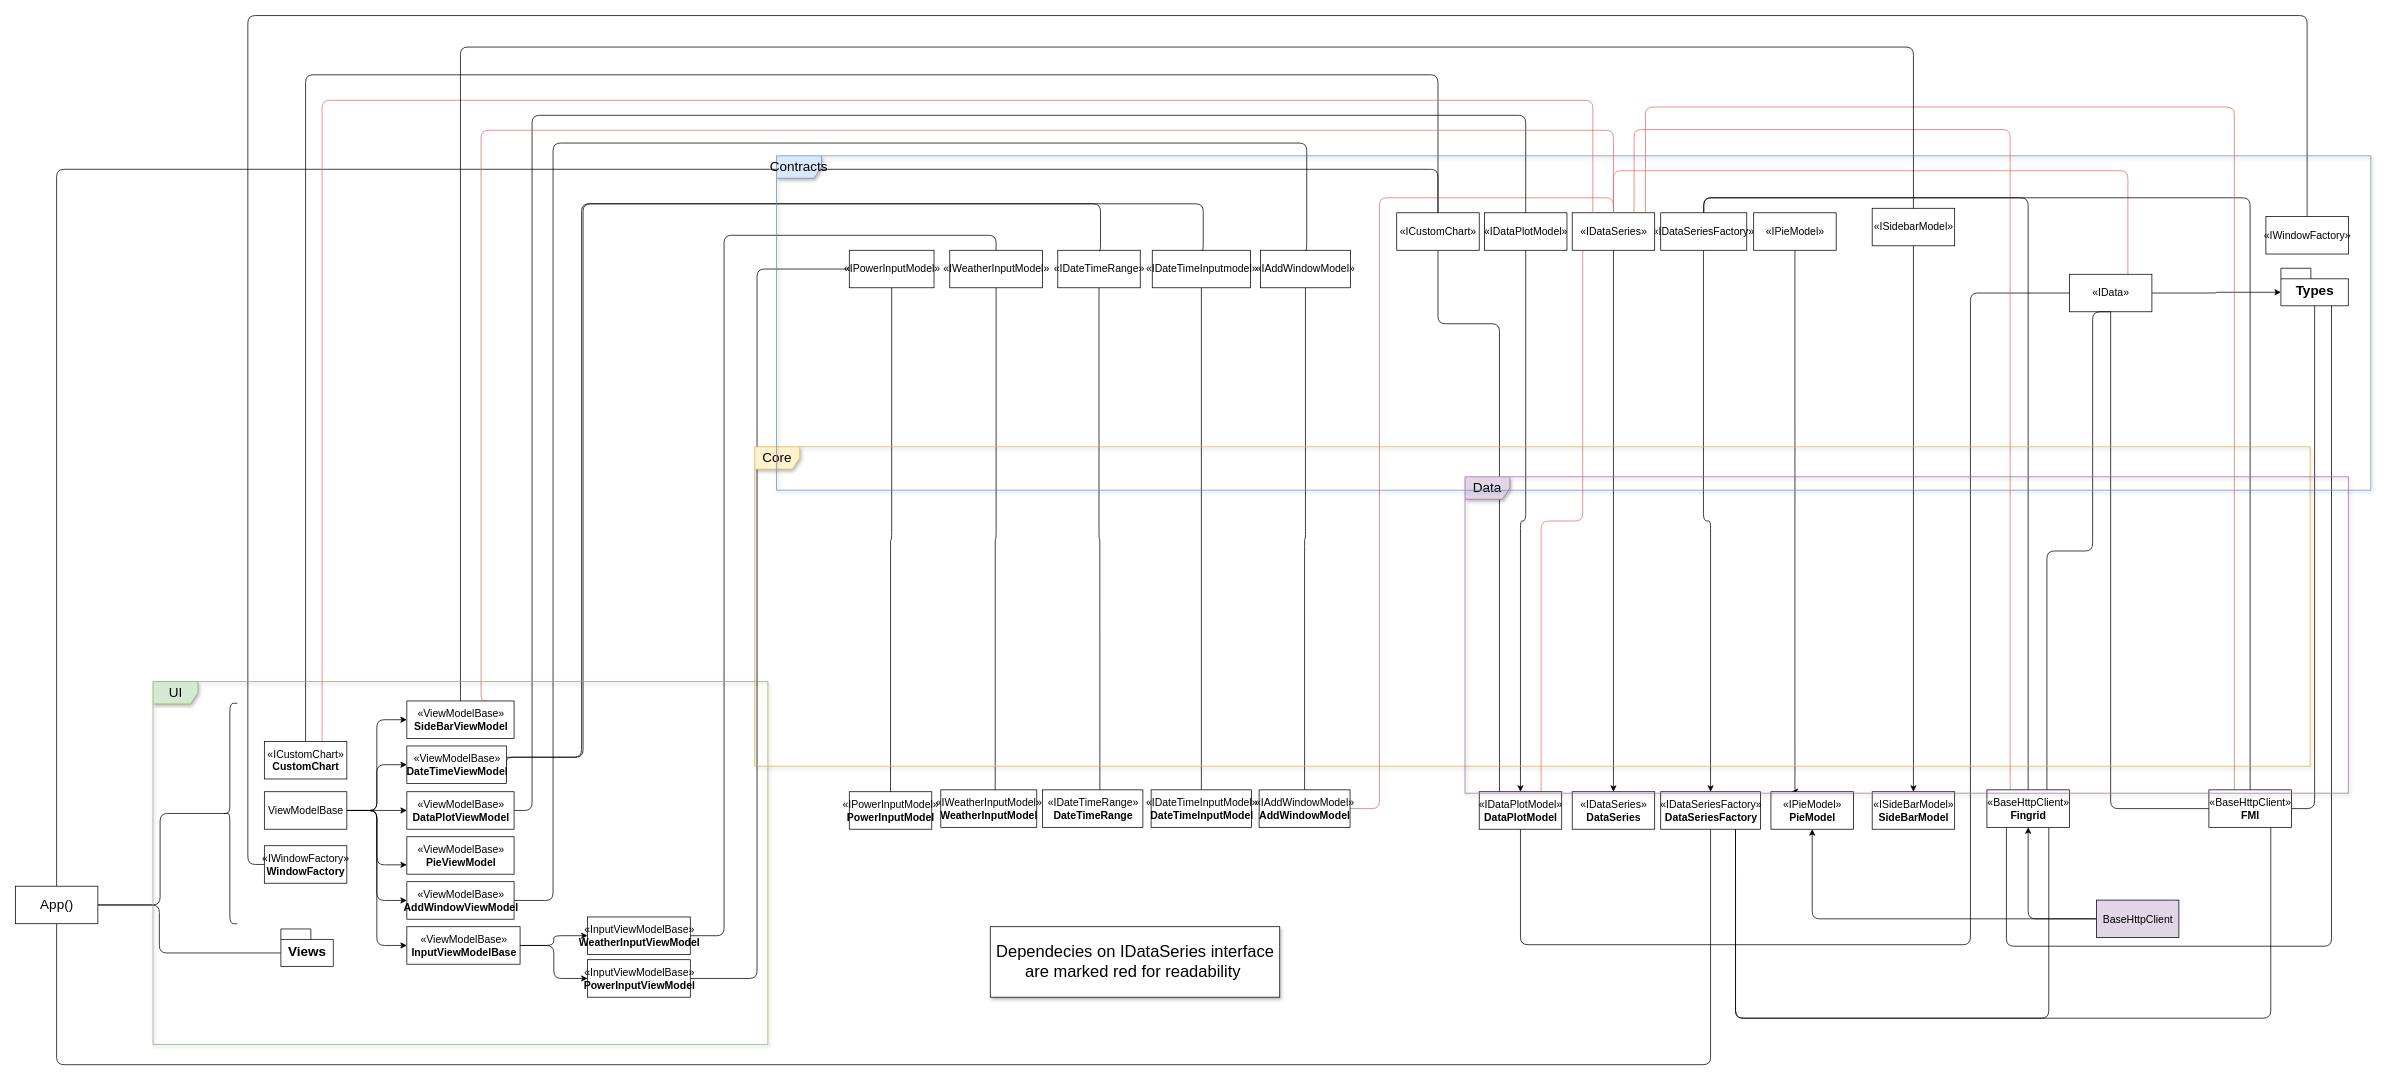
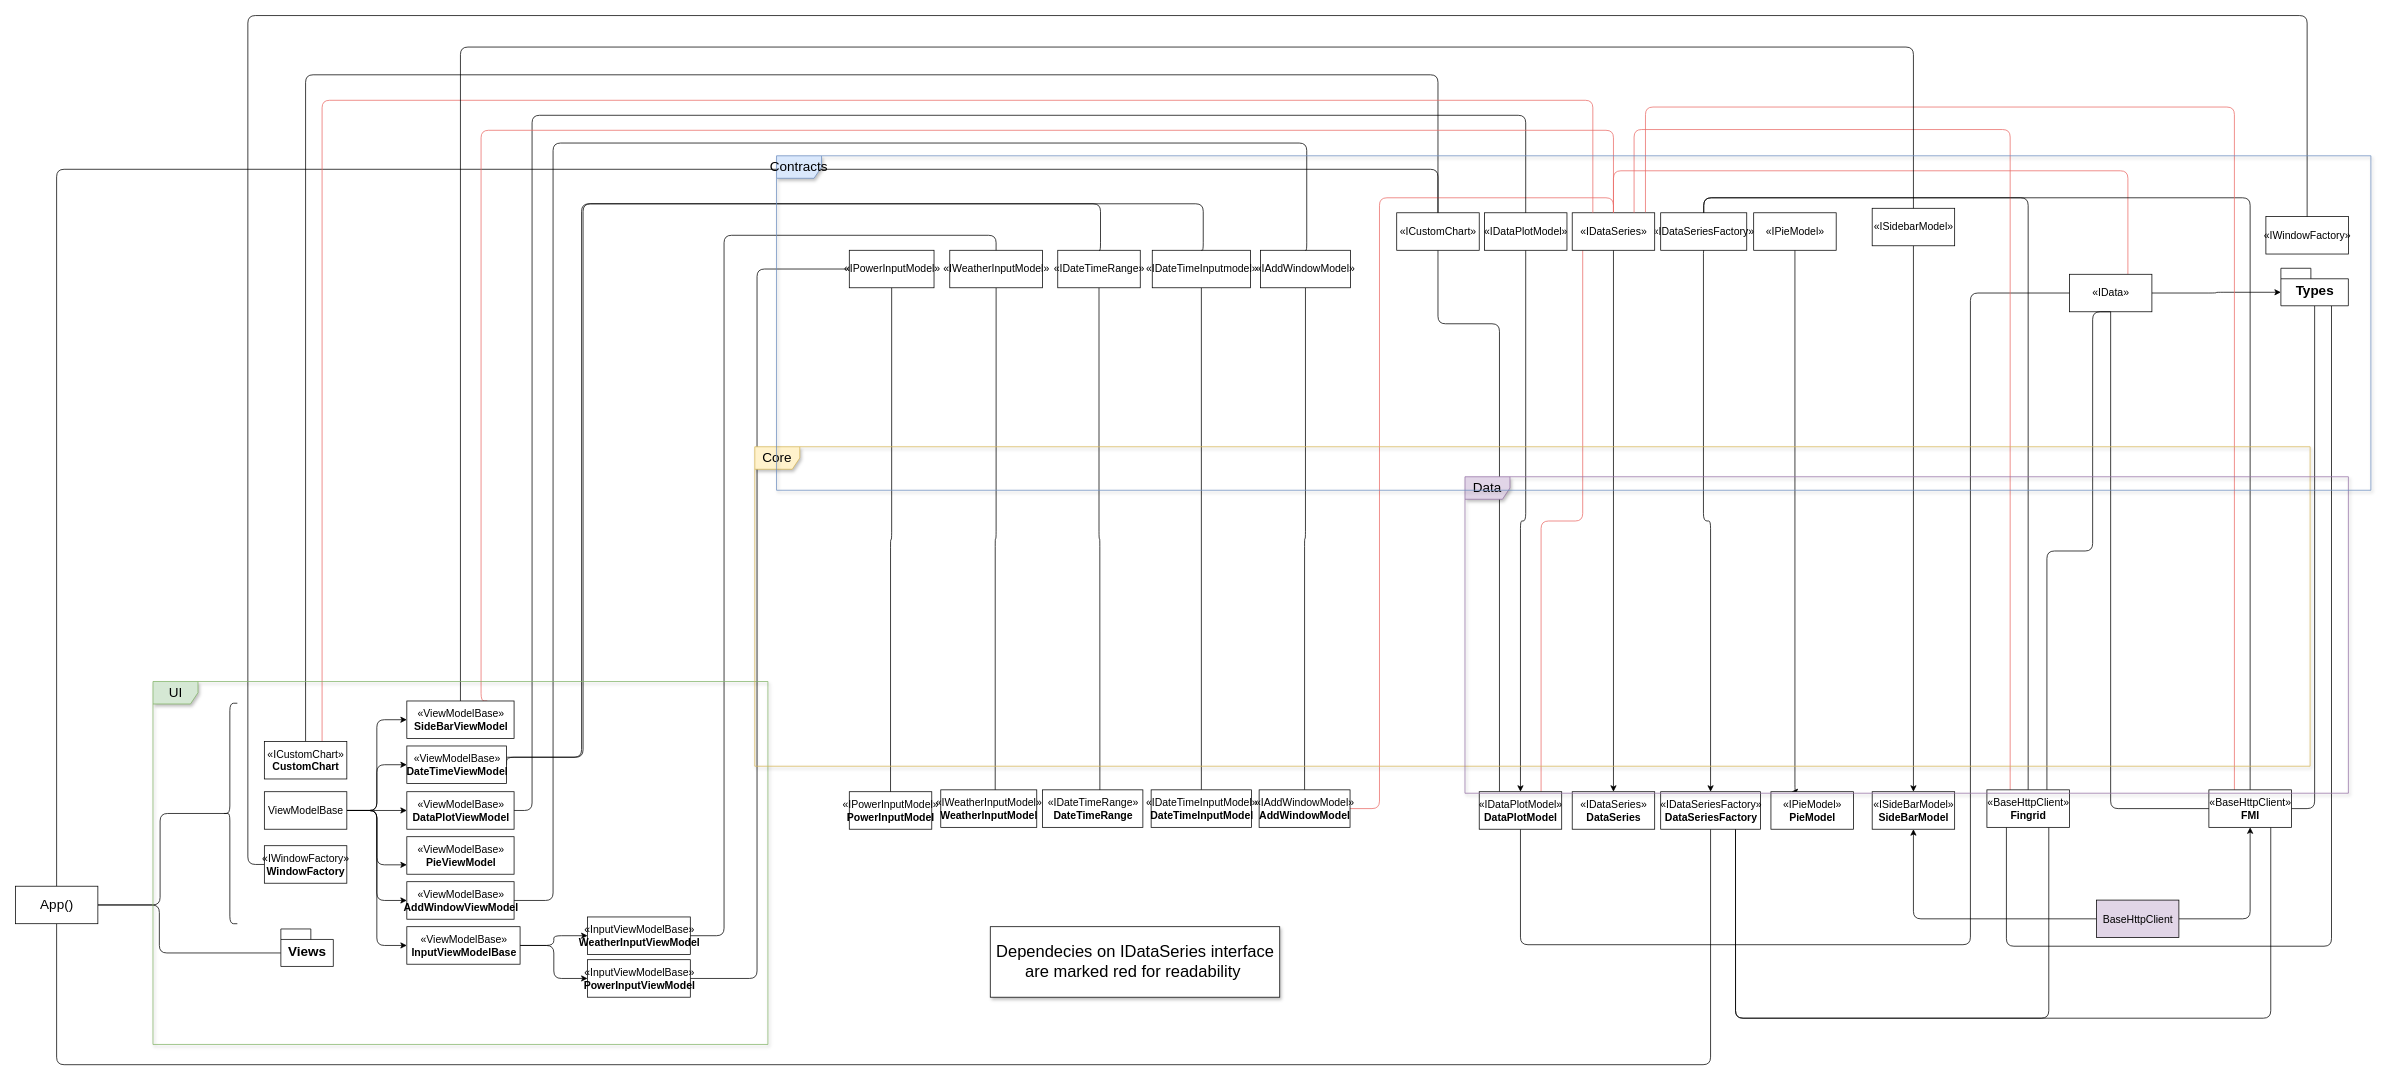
edge "BaseHttpClient" -> "«IPieModel»PieModel": now "BaseHttpClient" -> "«BaseHttpClient»FMI"
edge "BaseHttpClient" -> "«BaseHttpClient»Fingrid": now "BaseHttpClient" -> "«ISideBarModel»SideBarModel"
